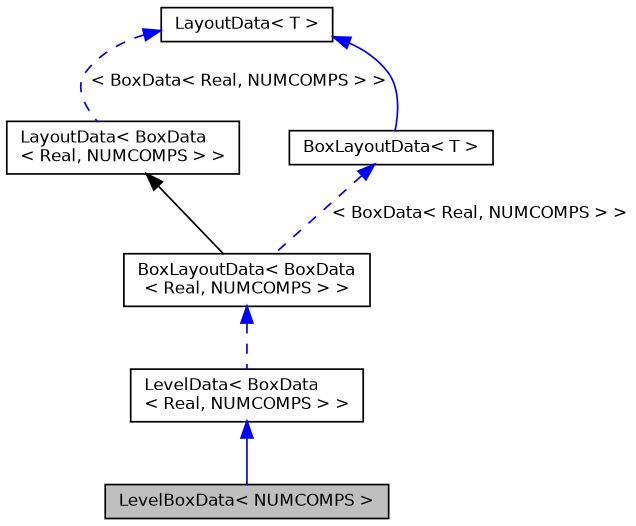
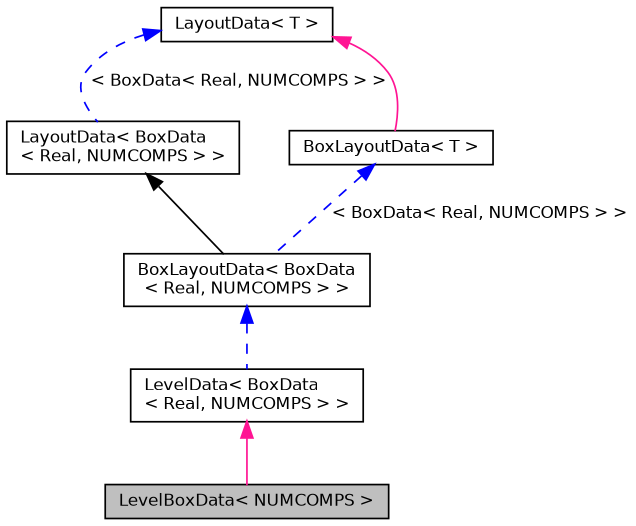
edge "BoxLayoutData< T >" -> "LayoutData< T >": color blue -> deeppink
edge "LevelBoxData< NUMCOMPS >" -> "LevelData< BoxData < Real, NUMCOMPS > >": color blue -> deeppink
